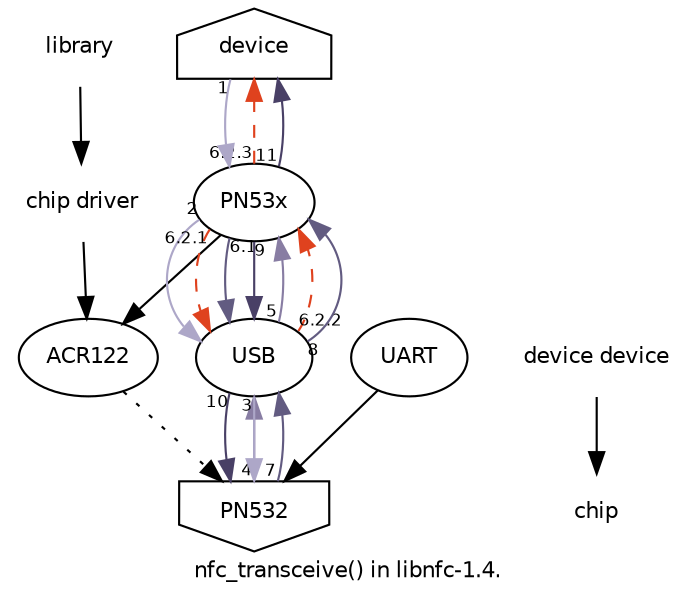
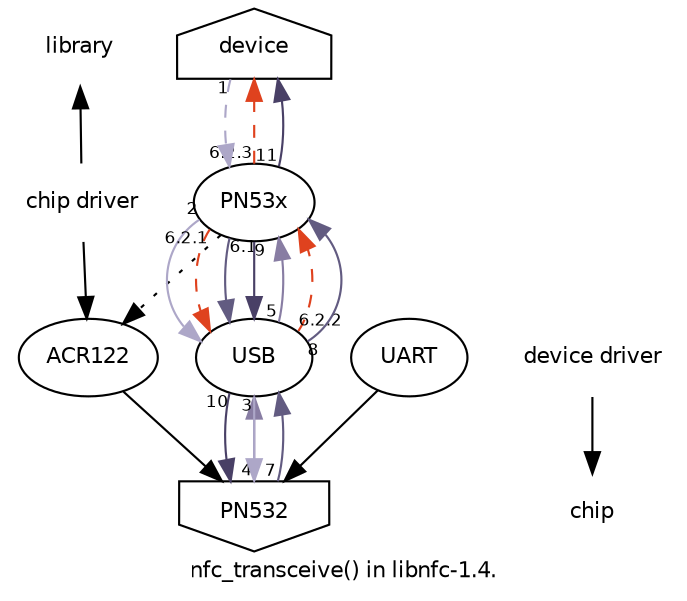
edge "device" -> "PN53x": style solid -> dashed
edge "library" -> "chip driver": reversed
edge "PN53x" -> "ACR122": style solid -> dotted
node "device device": label "device device" -> "device driver"
edge "ACR122" -> "PN532": style dotted -> solid
